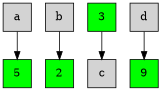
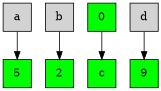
node "3": label "3" -> "0"
node "c": fillcolor lightgrey -> green
